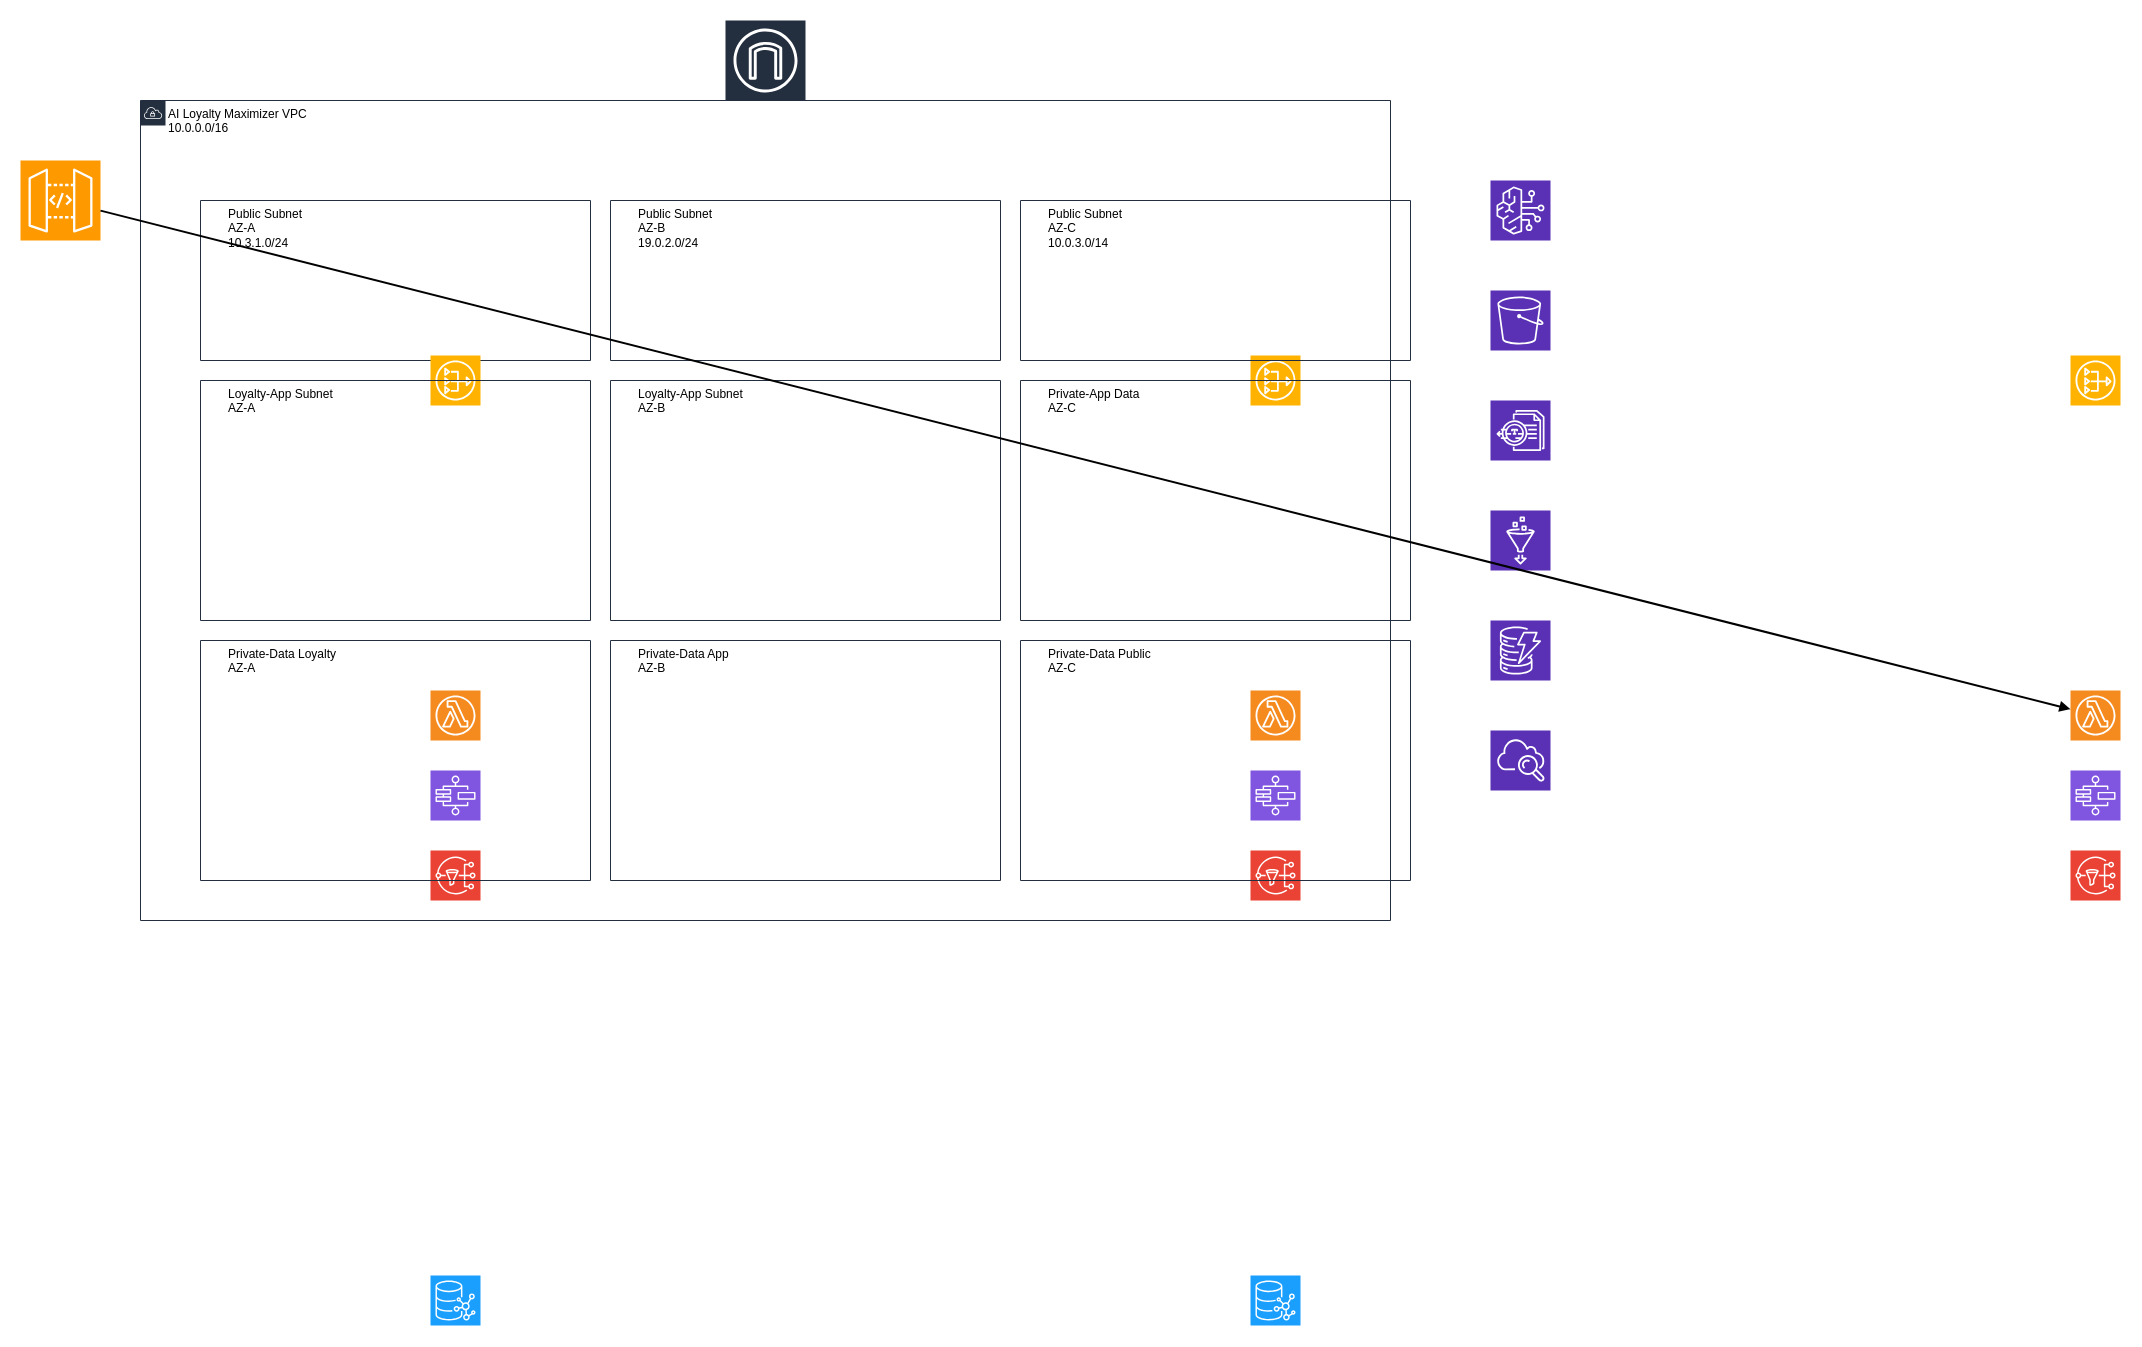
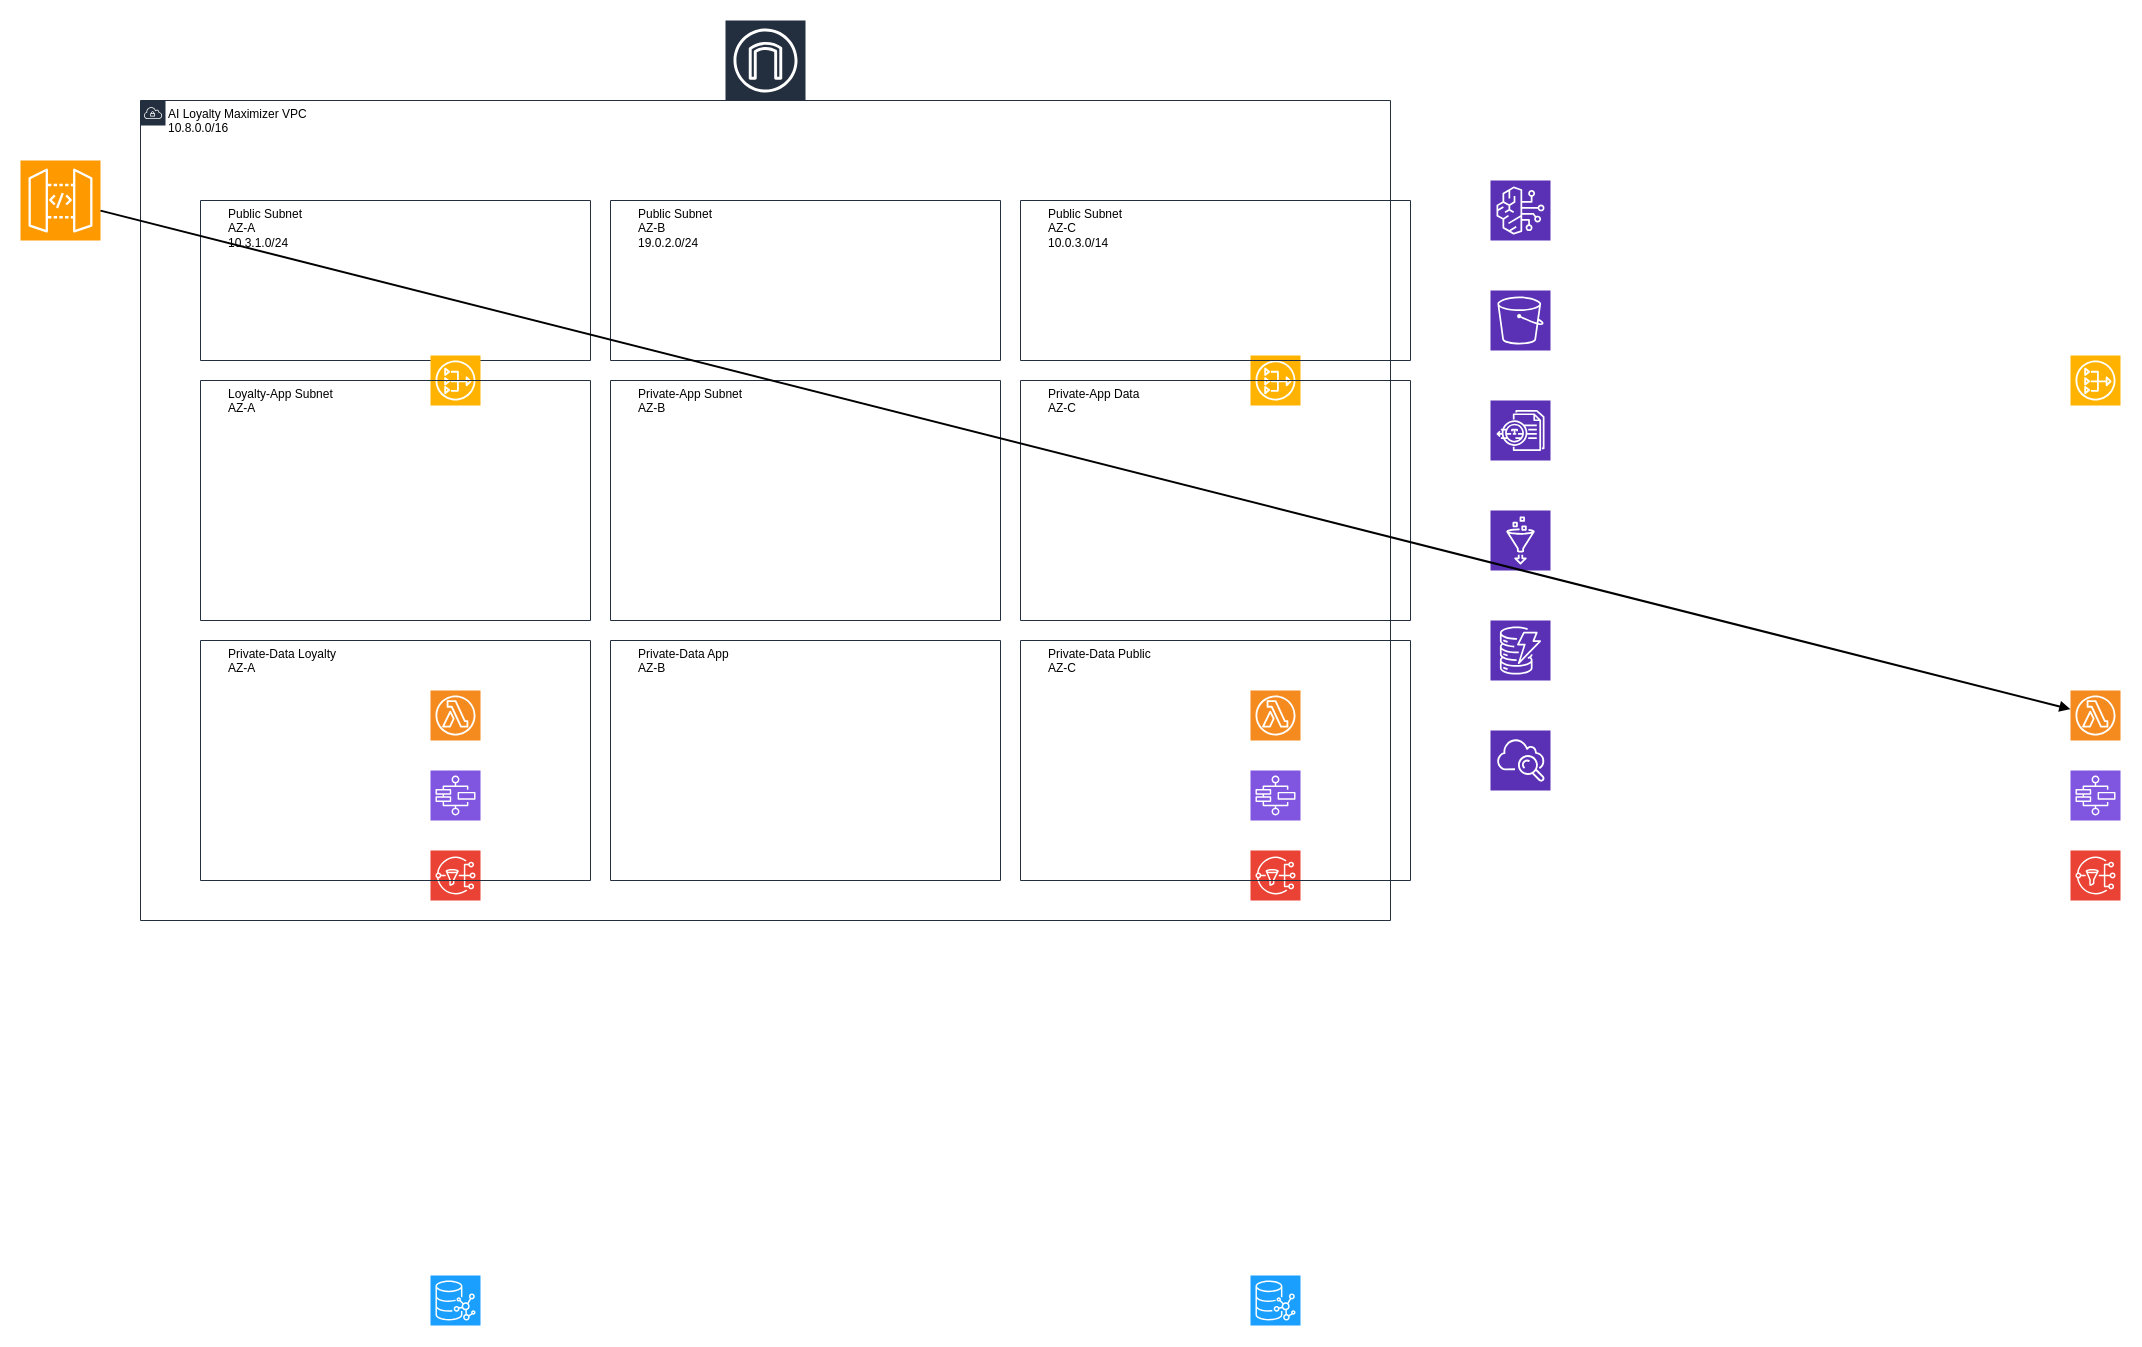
node "AI Loyalty Maximizer VPC 10.0.0.0/16": label "AI Loyalty Maximizer VPC 10.0.0.0/16" -> "AI Loyalty Maximizer VPC 10.8.0.0/16"
node "Loyalty-App Subnet AZ-B": label "Loyalty-App Subnet AZ-B" -> "Private-App Subnet AZ-B"
